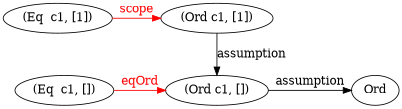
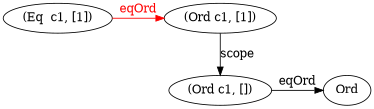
edge "(Eq  c1, [1])" -> "(Ord c1, [1])": label "scope" -> "eqOrd"
edge "(Ord c1, [1])" -> "(Ord c1, [])": label "assumption" -> "scope"
edge "(Ord c1, [])" -> "Ord": label "assumption" -> "eqOrd"
node "(Eq  c1, [])": removed
